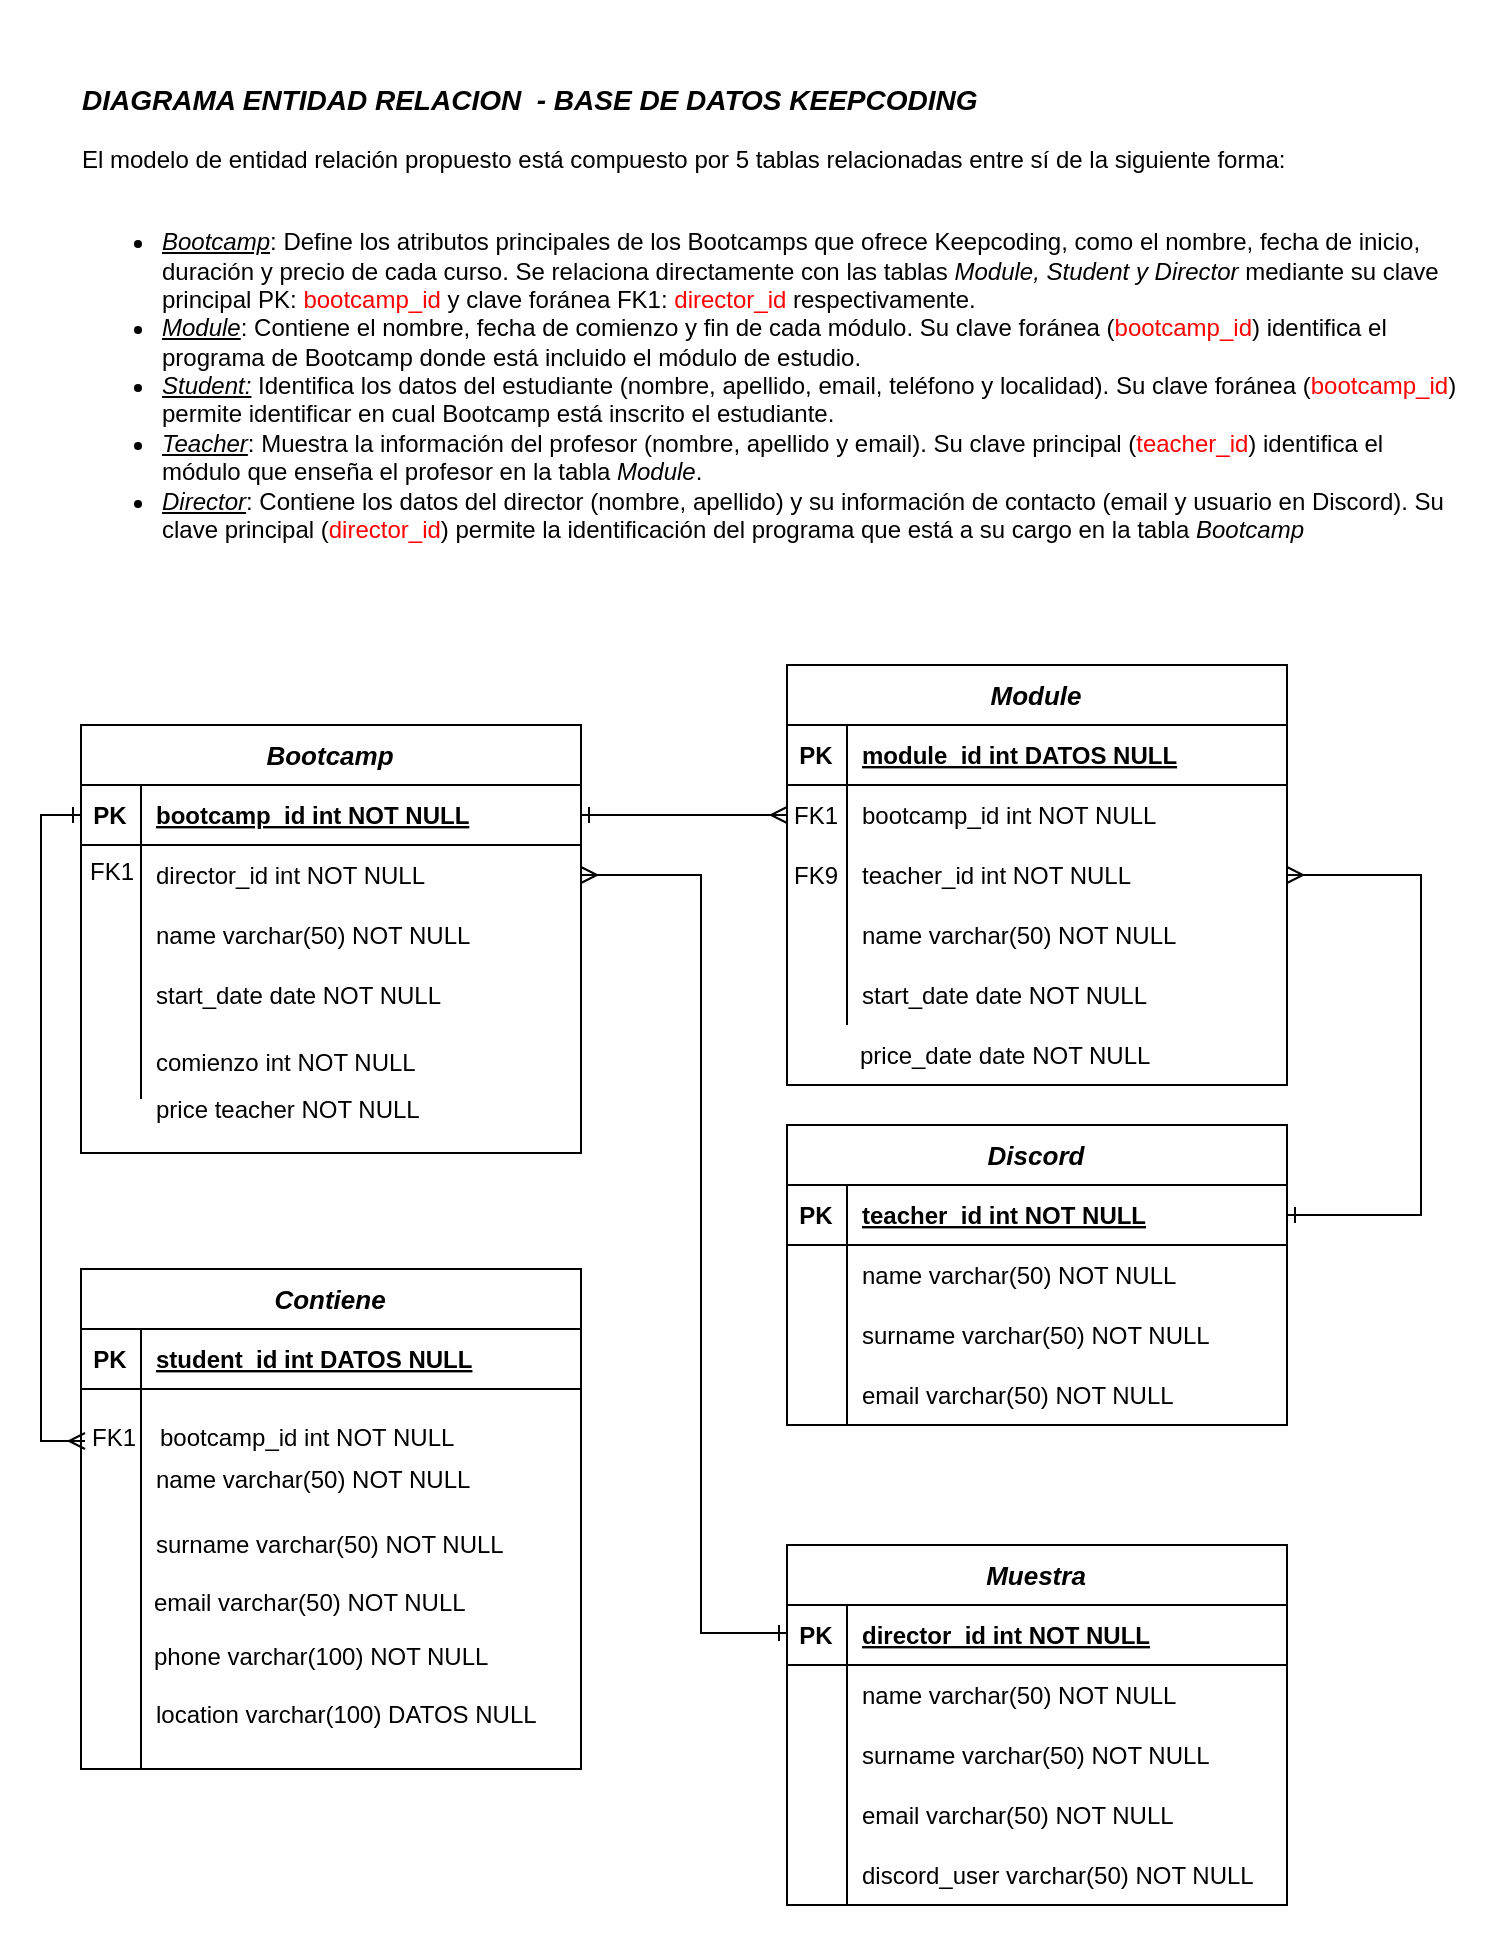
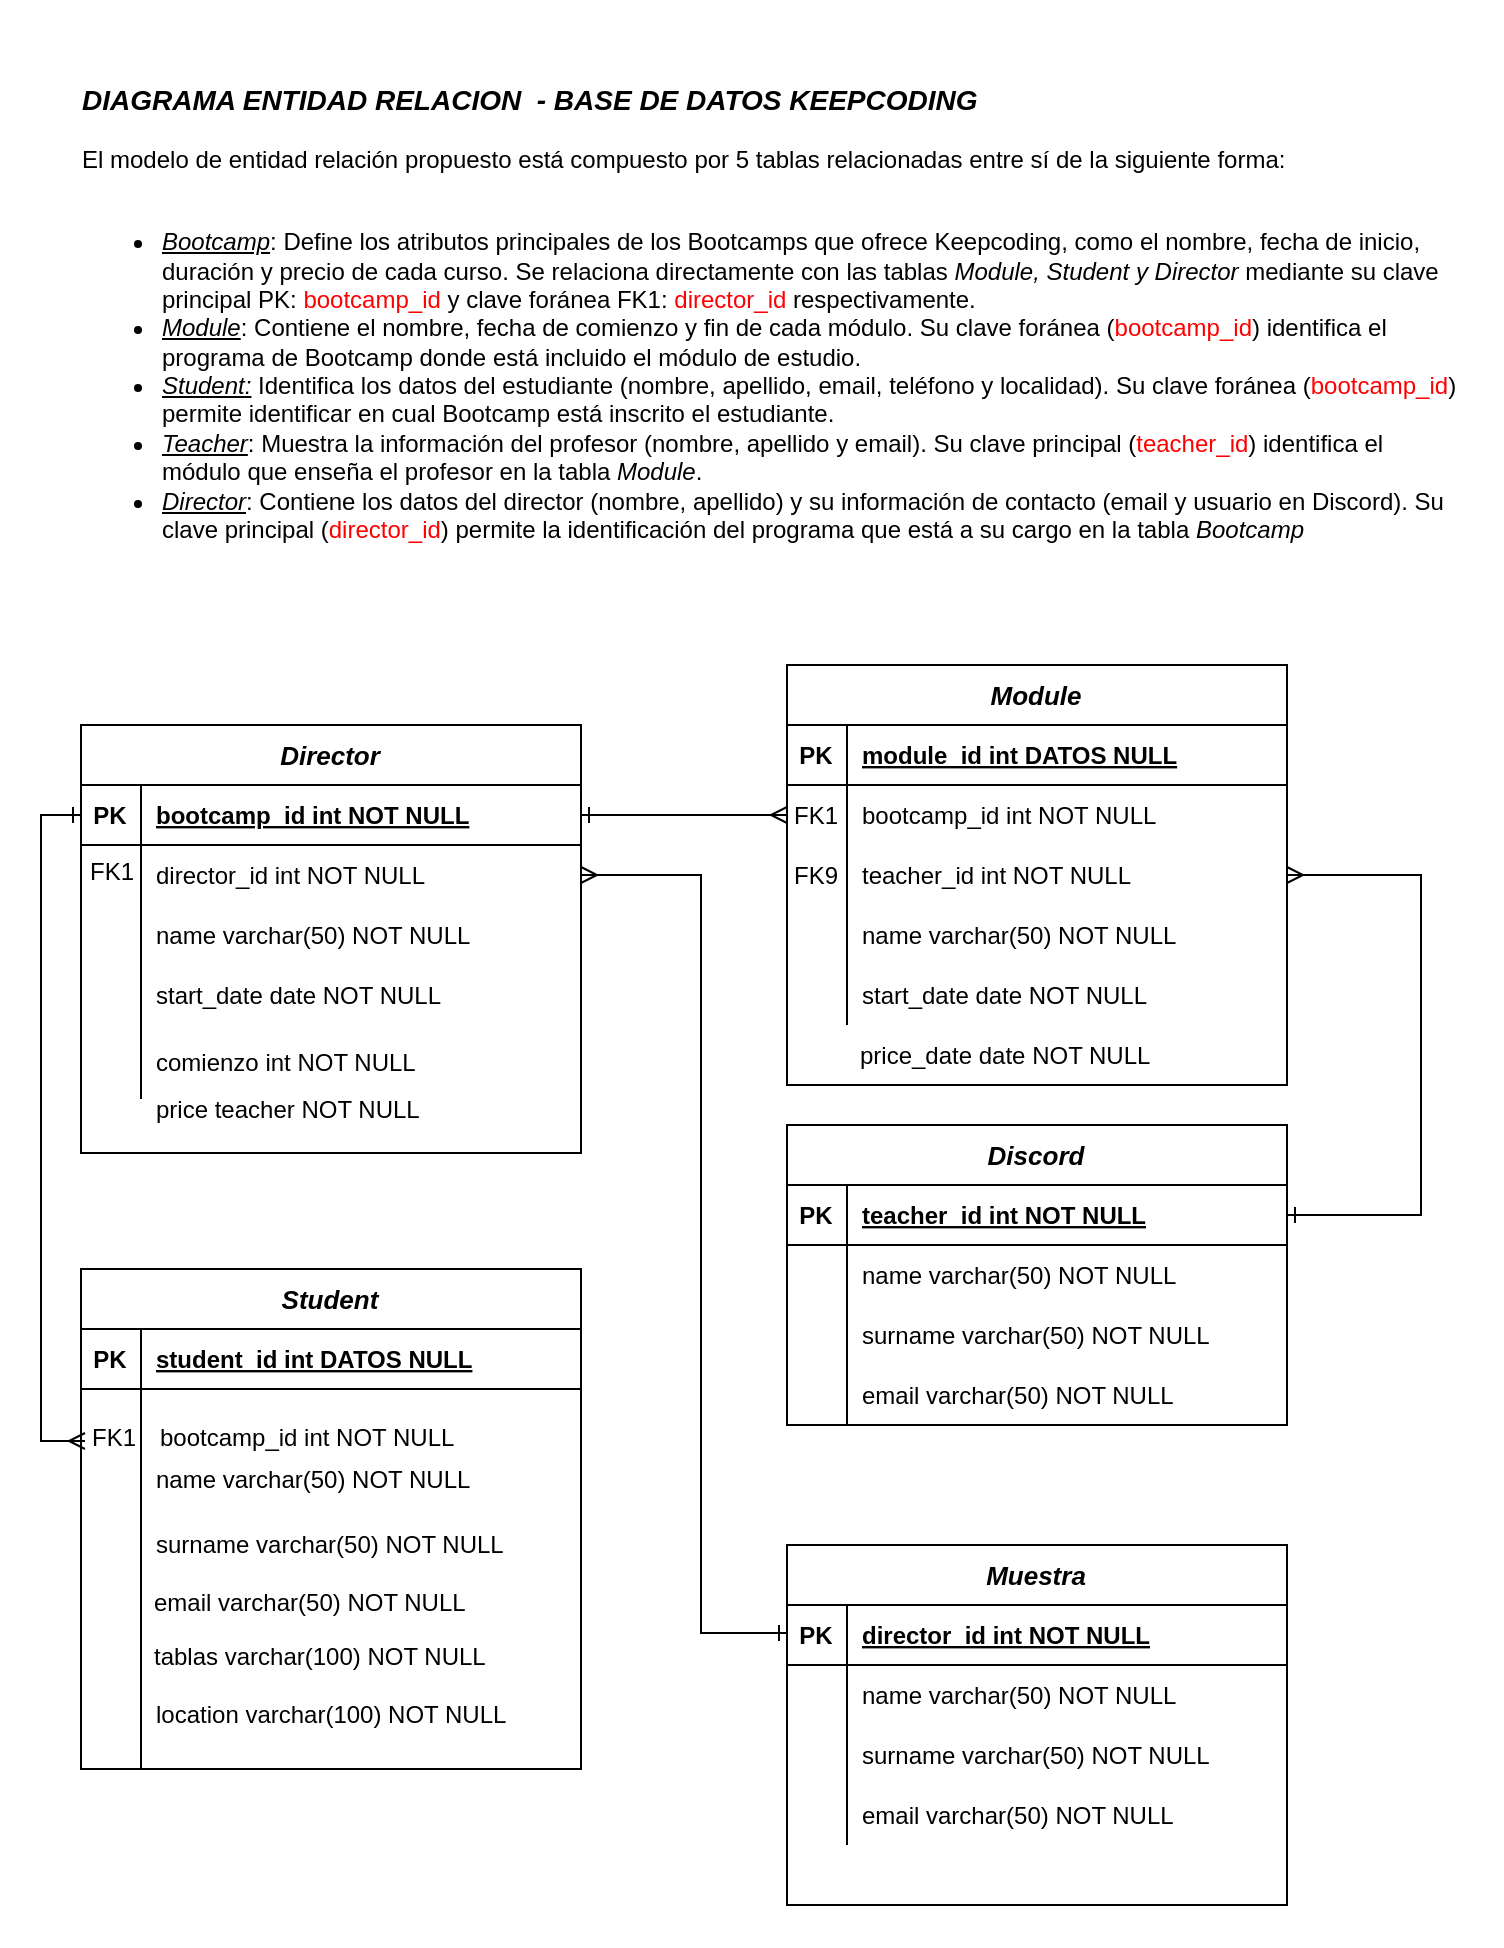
node "Bootcamp": label "Bootcamp" -> "Director"
node "Contiene": label "Contiene" -> "Student"
node "phone varchar(100) NOT NULL": label "phone varchar(100) NOT NULL" -> "tablas varchar(100) NOT NULL"
node "location varchar(100) DATOS NULL": label "location varchar(100) DATOS NULL" -> "location varchar(100) NOT NULL"
node "discord_user varchar(50) NOT NULL": removed
